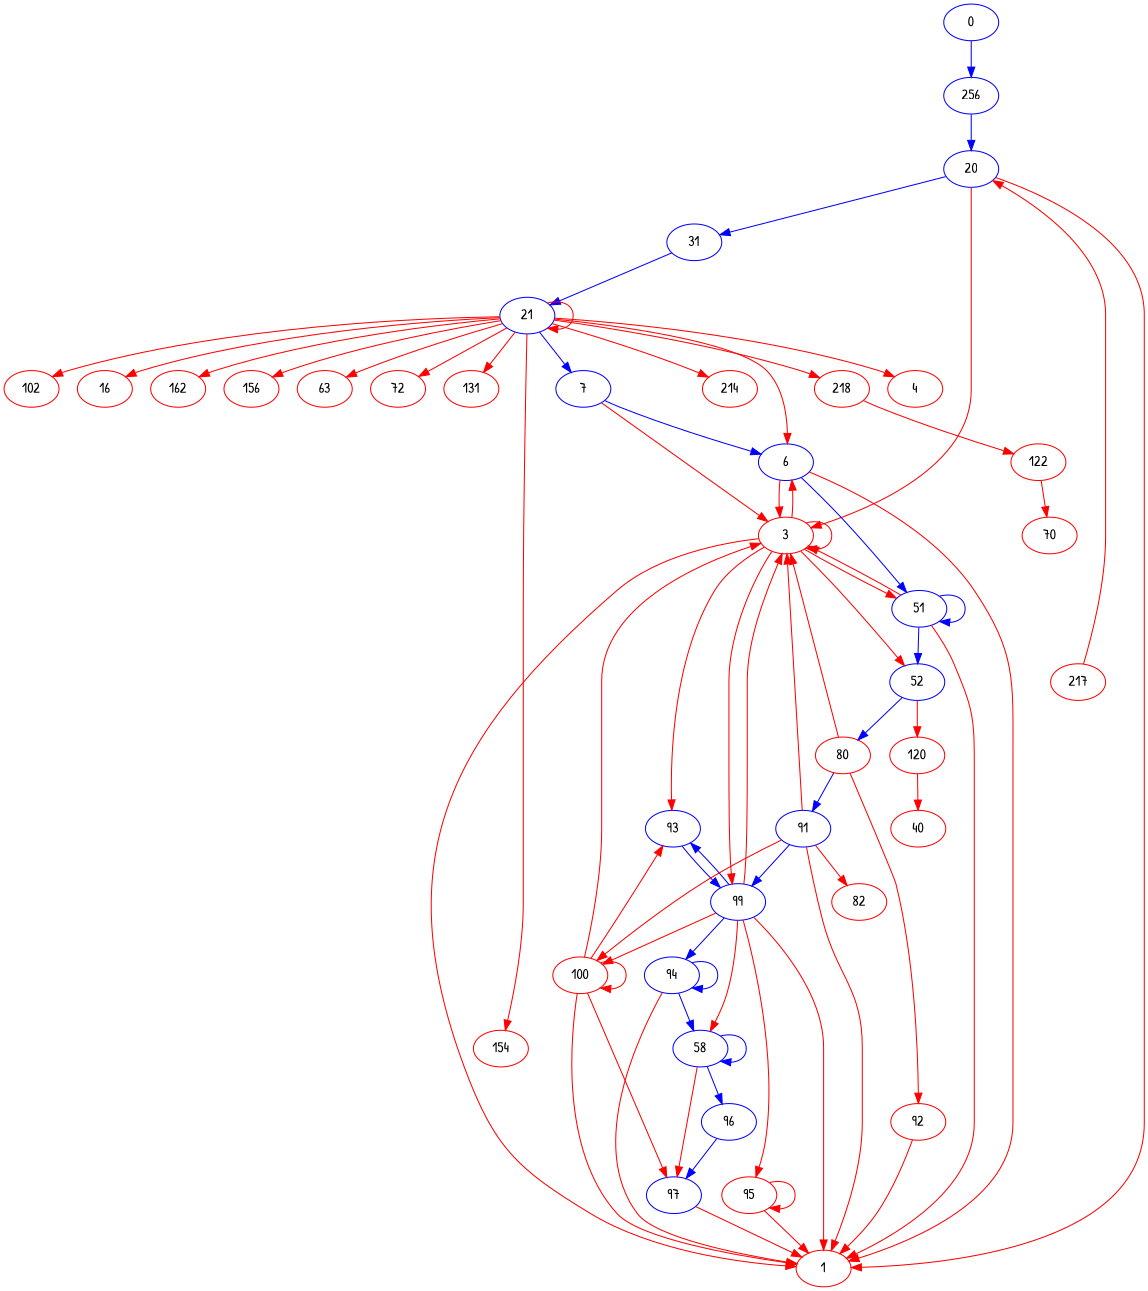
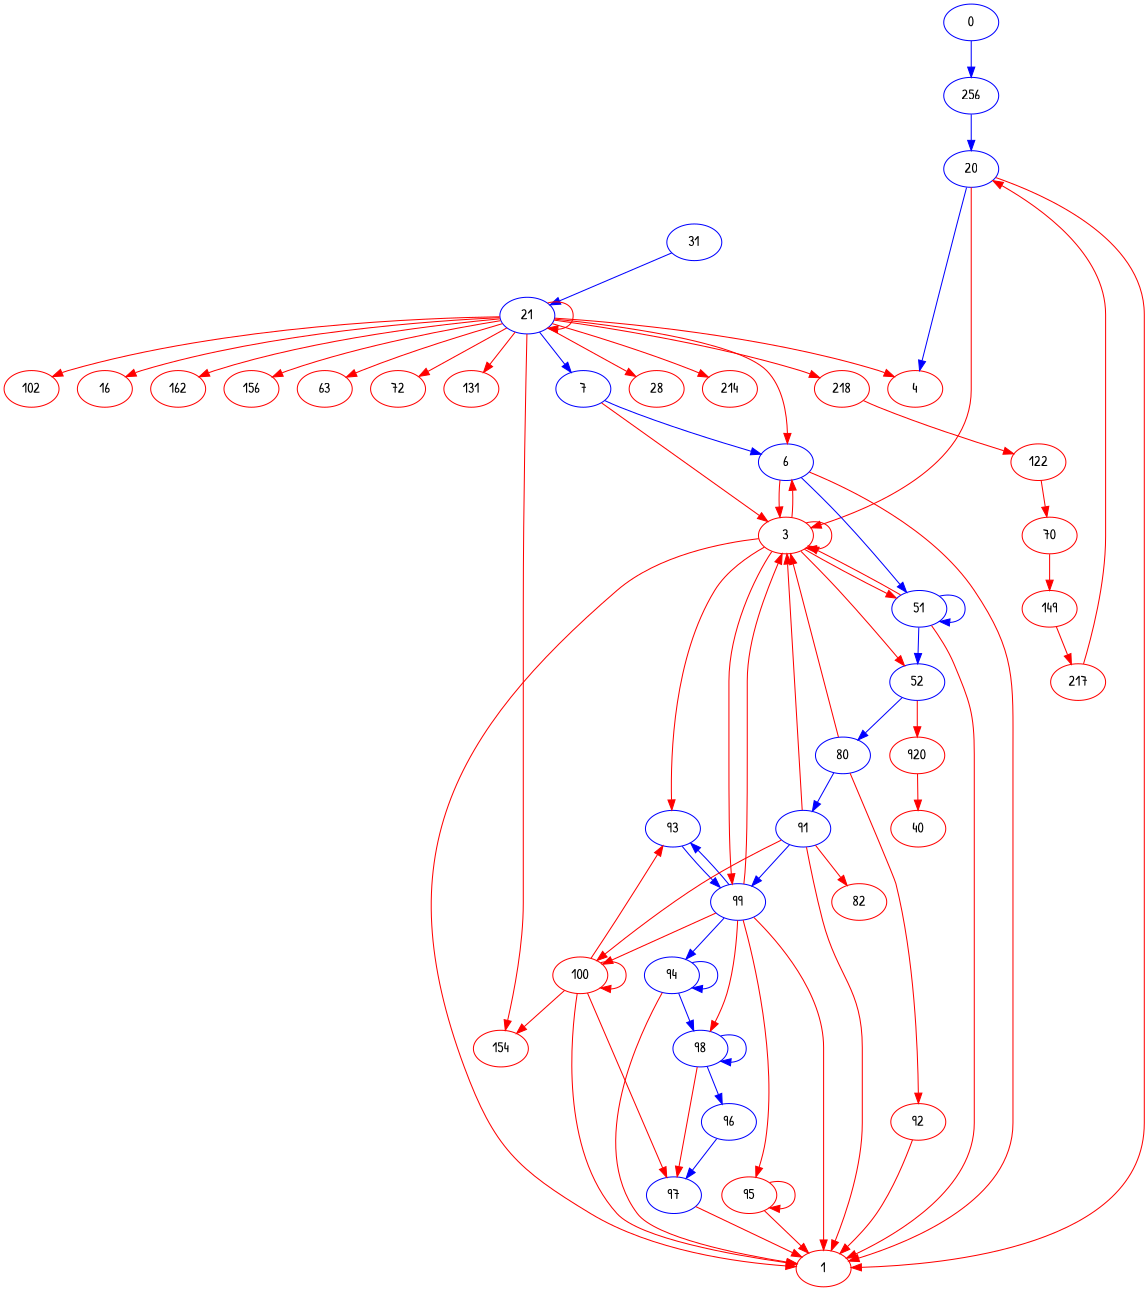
edge "20" -> "31": now "20" -> "4"
node "28": added
node "149": added
edge "100" -> "3": now "100" -> "154"
node "80": color red -> blue
node "120": label "120" -> "920"
node "58": label "58" -> "98"
